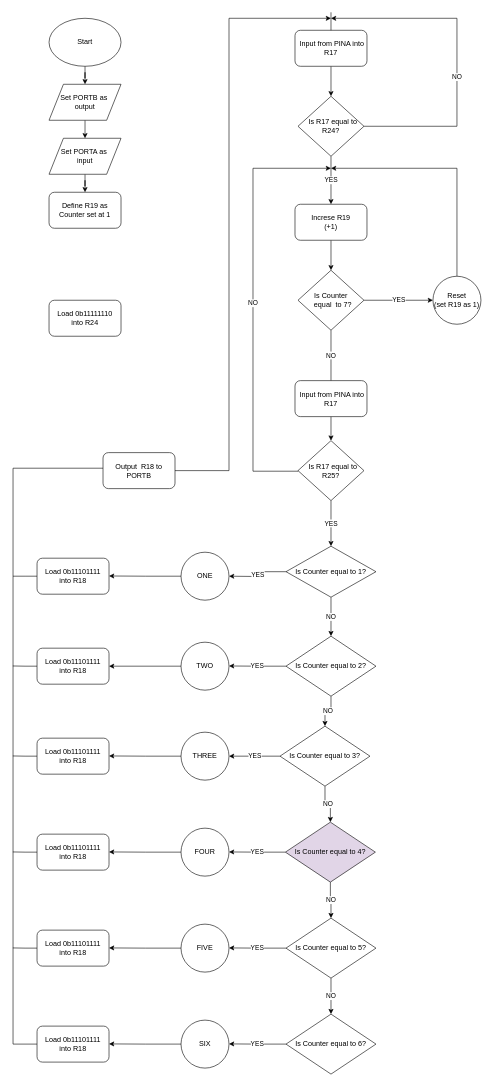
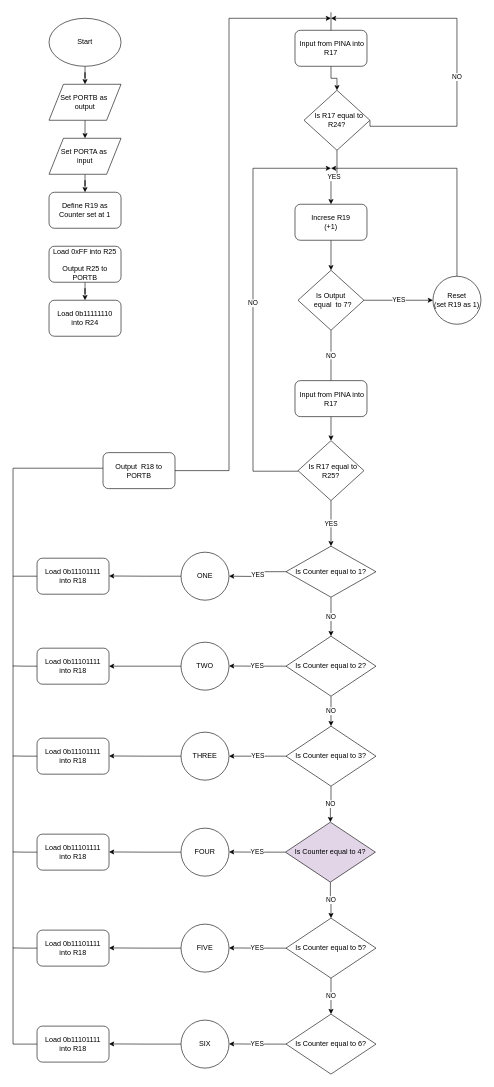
node "Is R17 equal to R24?": moved (331, 126) -> (337, 120)
node "Load 0xFF into R25 Output R25 to PORTB": added
edge "Load 0xFF into R25 Output R25 to PORTB" -> "Load 0b11111110 into R24": added
node "Is Counter equal to 7?": label "Is Counter equal to 7?" -> "Is Output equal to 7?"
node "Is Counter equal to 3?": moved (325, 756) -> (331, 756)
